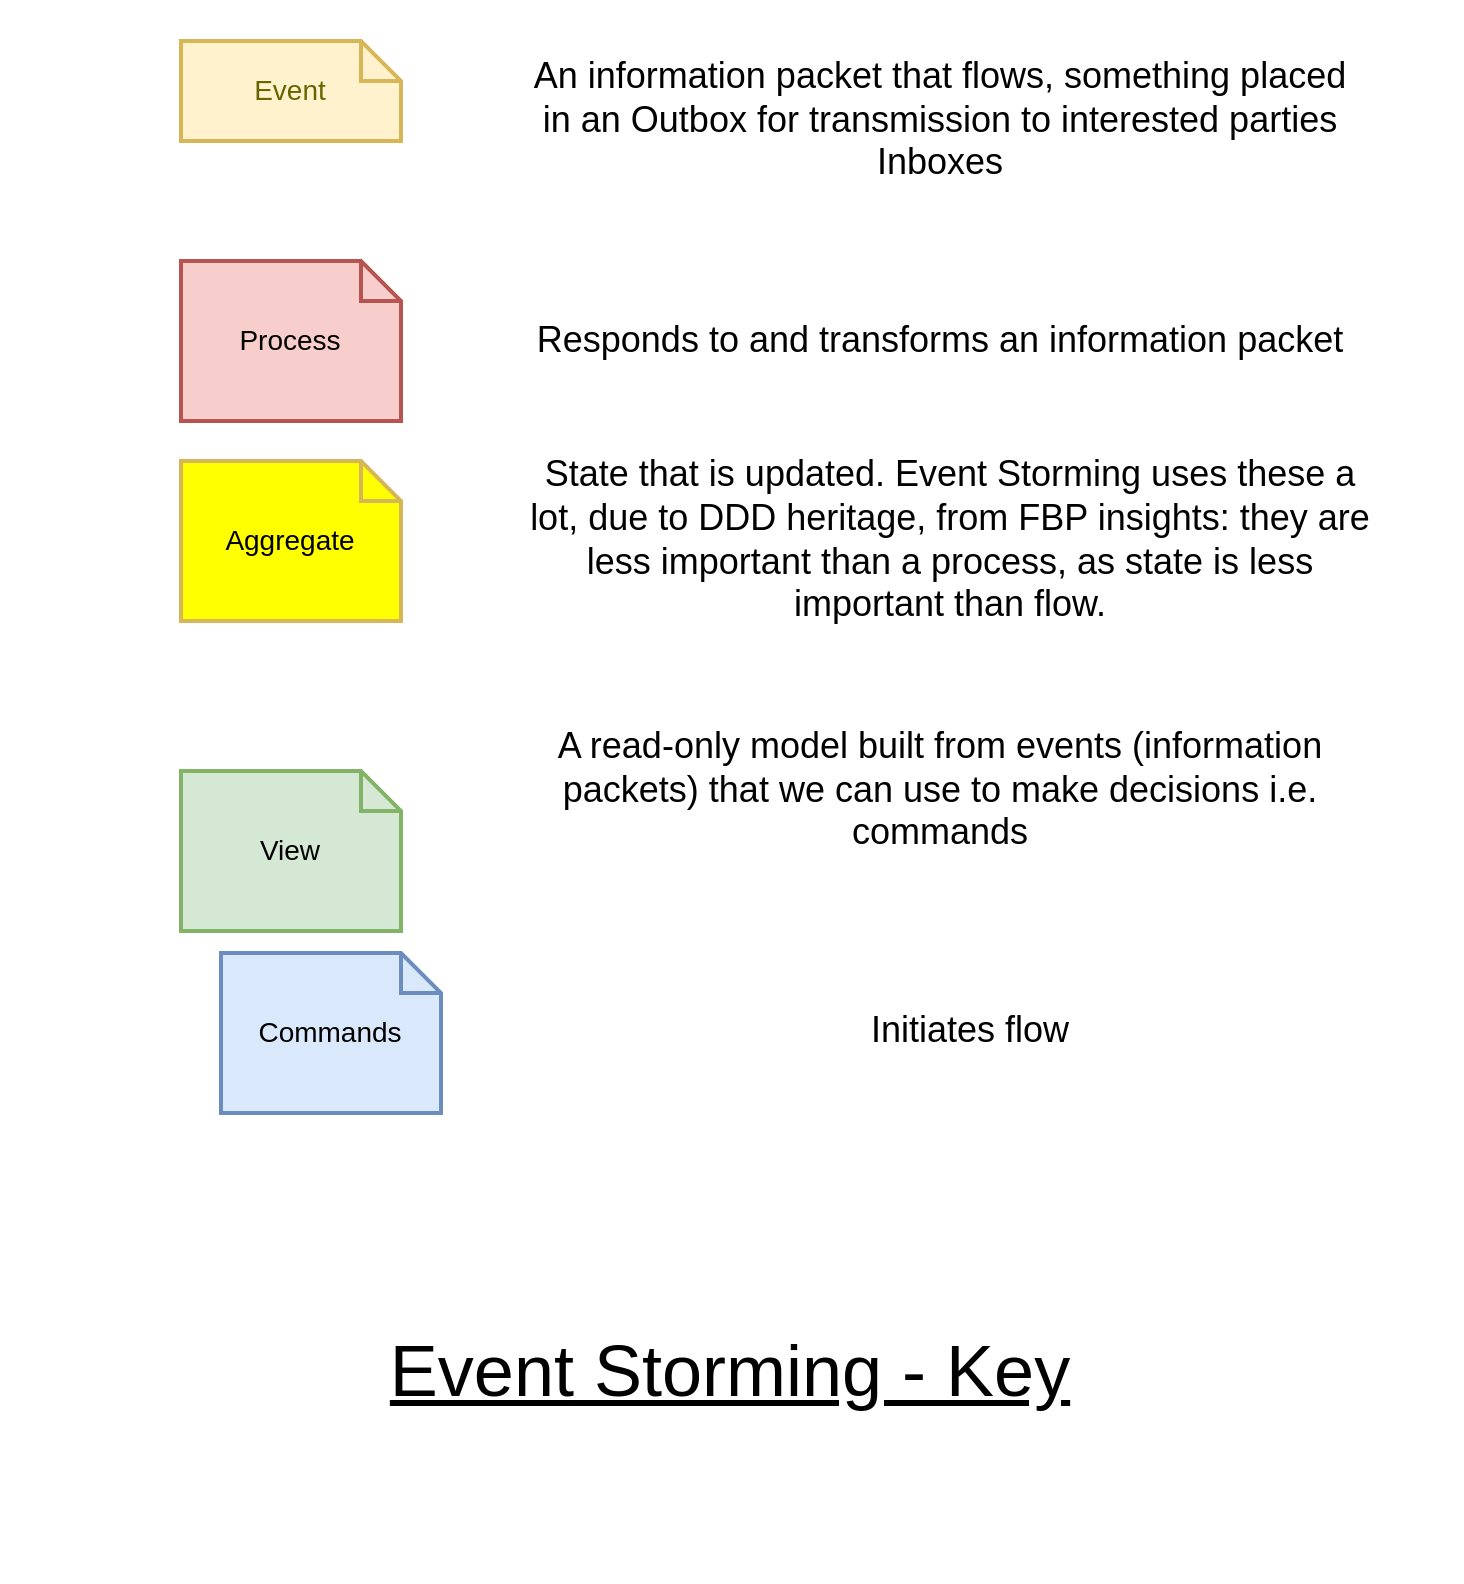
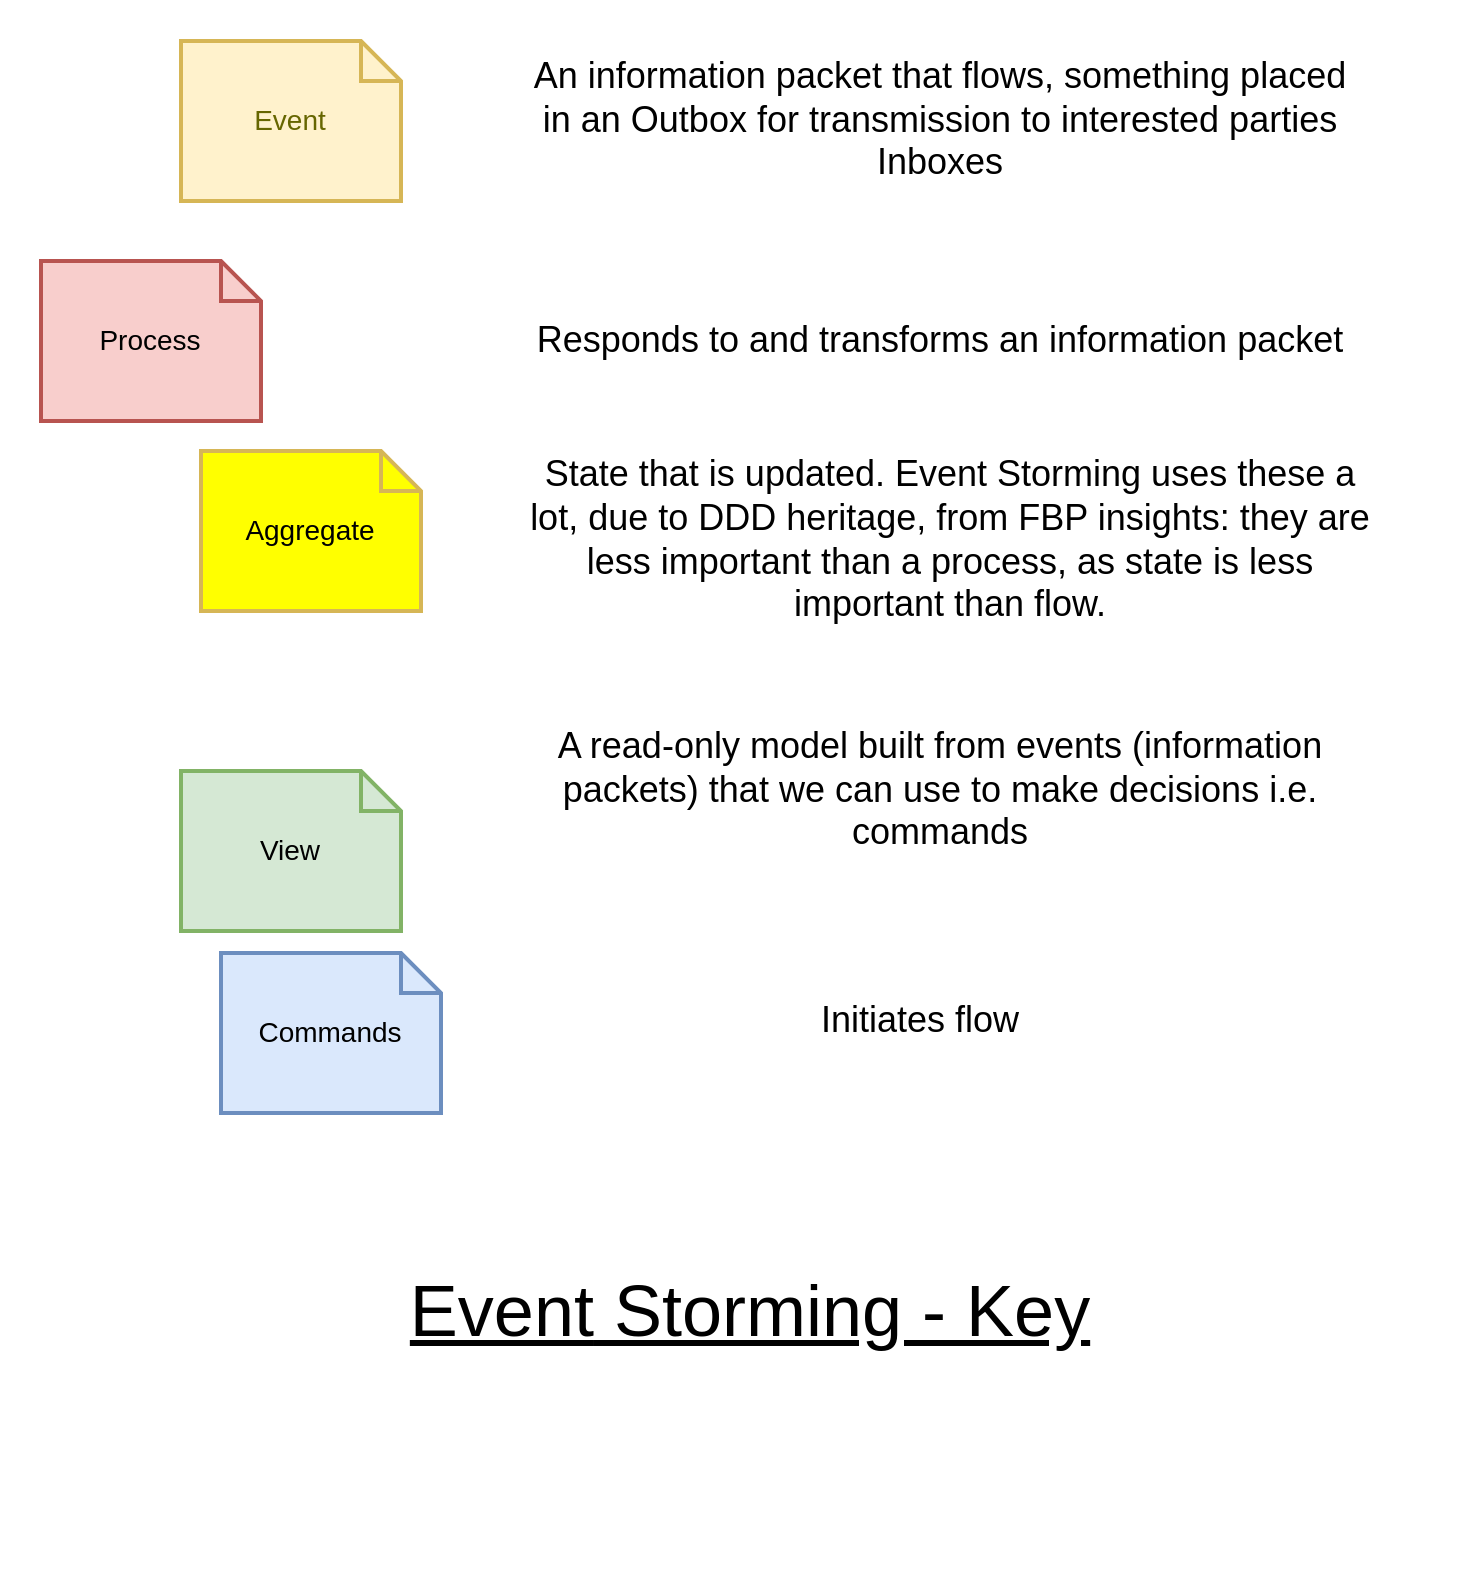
node "Event": size 220x100 -> 220x160
node "Process": moved (291, 341) -> (151, 341)
node "Aggregate": moved (291, 541) -> (311, 531)
node "Initiates flow": moved (971, 1031) -> (921, 1021)
node "Event Storming - Key": moved (731, 1371) -> (751, 1311)
